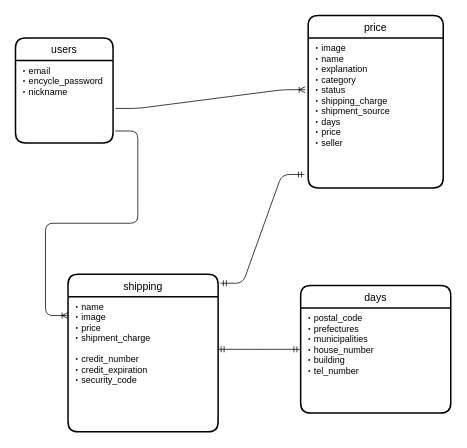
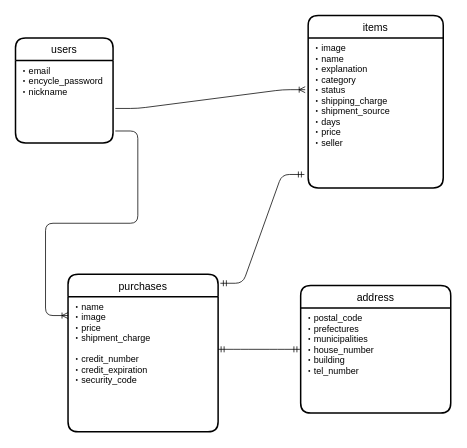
node "price": label "price" -> "items"
node "shipping": label "shipping" -> "purchases"
node "days": label "days" -> "address"
